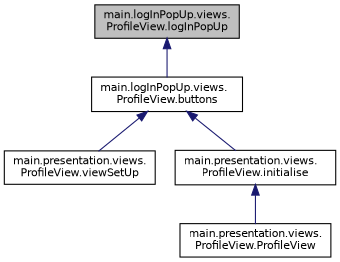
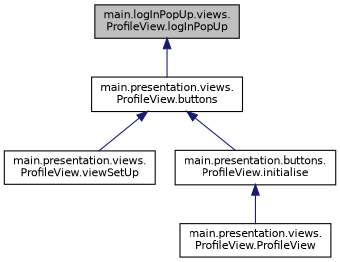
node "main.logInPopUp.views. ProfileView.buttons": label "main.logInPopUp.views. ProfileView.buttons" -> "main.presentation.views. ProfileView.buttons"
node "main.presentation.views. ProfileView.initialise": label "main.presentation.views. ProfileView.initialise" -> "main.presentation.buttons. ProfileView.initialise"
